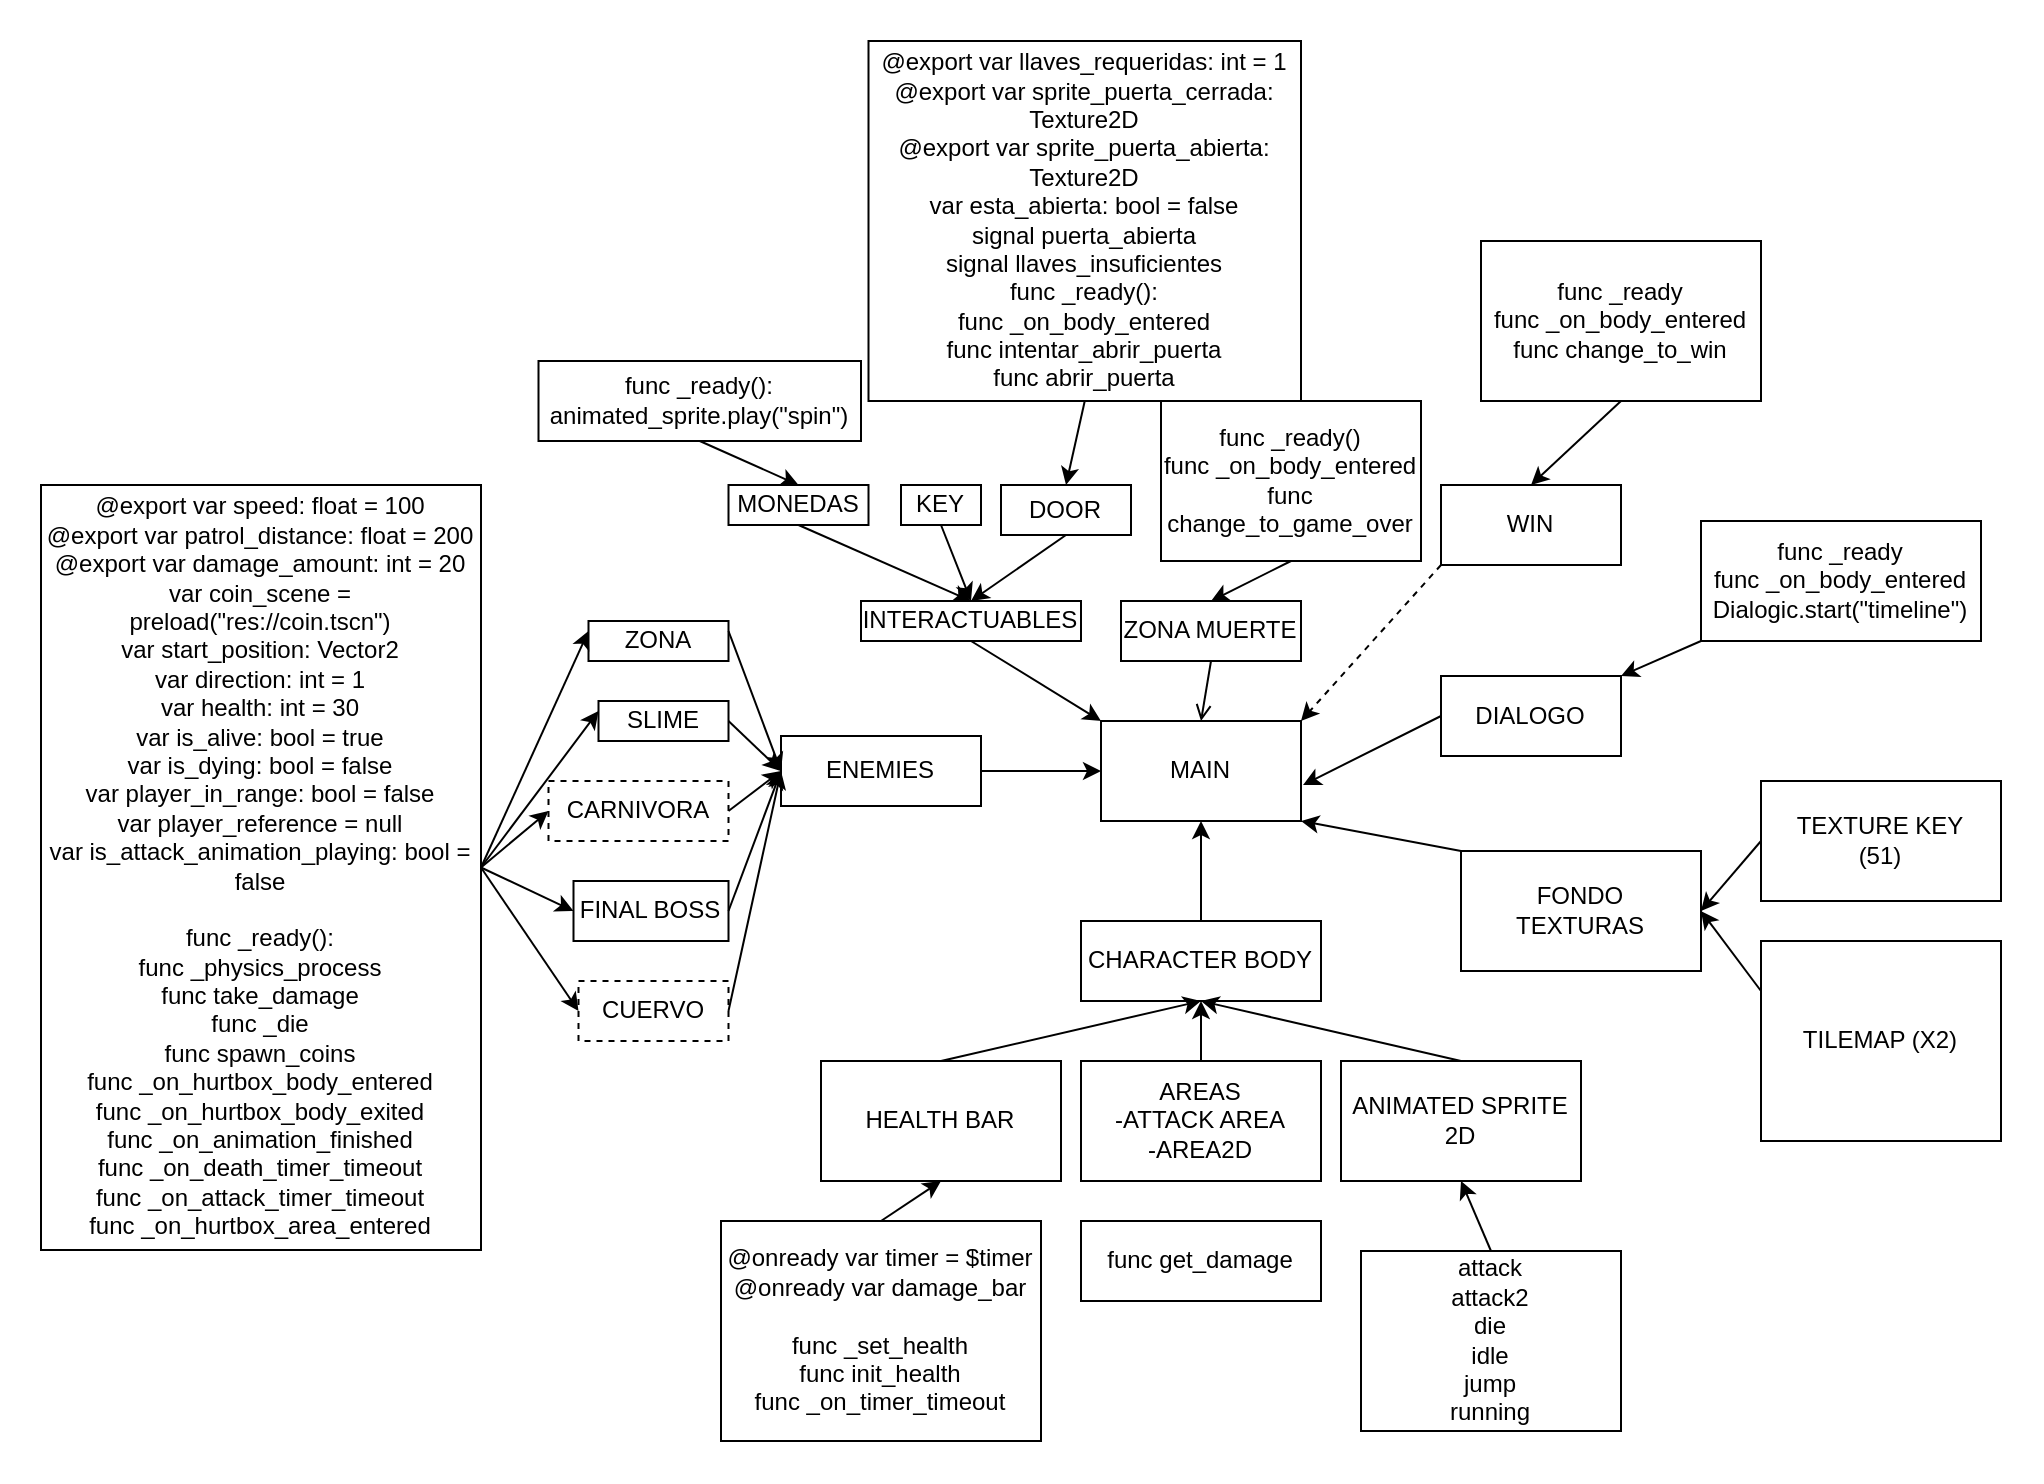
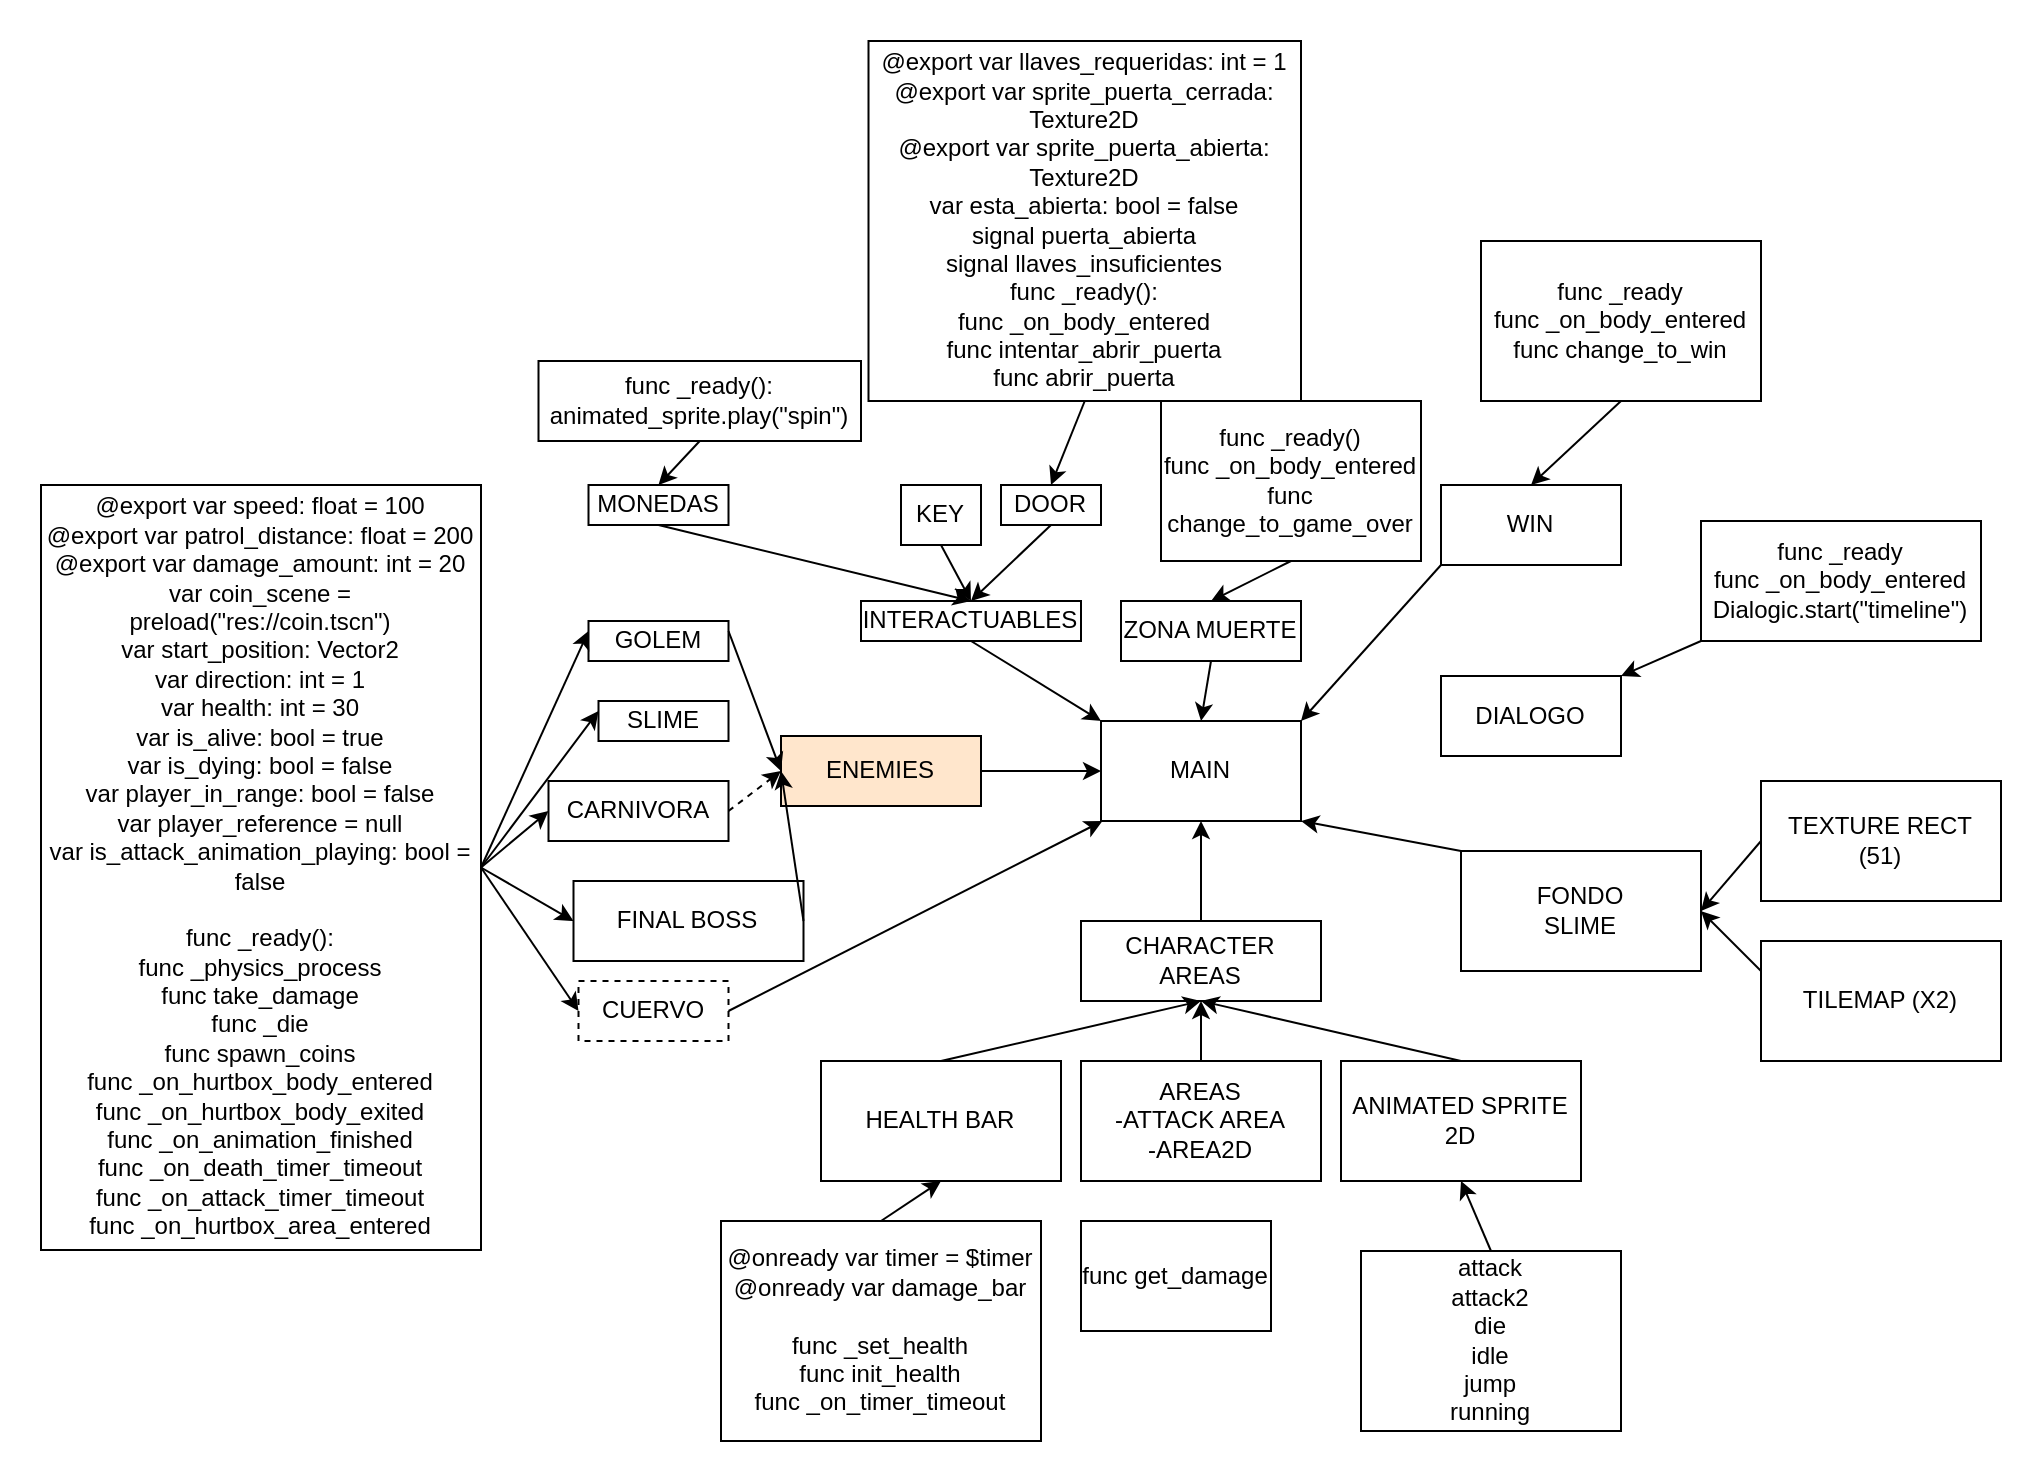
node "MONEDAS": moved (799, 505) -> (659, 505)
node "KEY": size 80x40 -> 80x60
node "DOOR": size 130x50 -> 100x40
edge "WIN" -> "MAIN": style dashed -> solid
node "ZONA": label "ZONA" -> "GOLEM"
edge "ZONA MUERTE" -> "MAIN": arrowhead open -> classic
edge "SLIME" -> "ENEMIES": removed
edge "DIALOGO" -> "MAIN": removed
node "ENEMIES": fillcolor #ffffff -> #ffe6cc
edge "CARNIVORA" -> "ENEMIES": style solid -> dashed
node "CARNIVORA": style dashed -> solid
node "TEXTURE KEY (51)": label "TEXTURE KEY (51)" -> "TEXTURE RECT (51)"
edge "CUERVO" -> "ENEMIES": now "CUERVO" -> "MAIN"
node "FINAL BOSS": size 155x60 -> 230x80
node "FONDO TEXTURAS": label "FONDO TEXTURAS" -> "FONDO SLIME"
node "CHARACTER BODY": label "CHARACTER BODY" -> "CHARACTER AREAS"
node "TILEMAP (X2)": size 240x200 -> 240x120
node "func get_damage": size 240x80 -> 190x110
